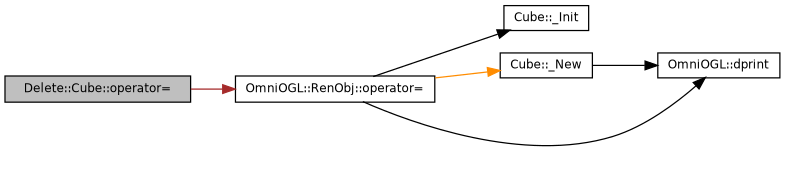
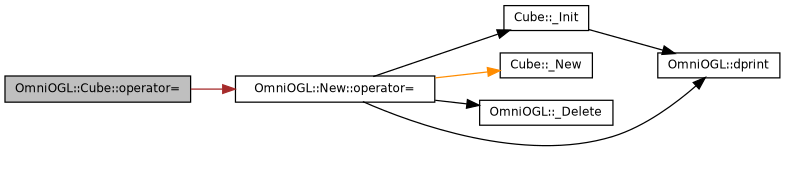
edge "Cube::_New" -> "OmniOGL::dprint": now "Cube::_Init" -> "OmniOGL::dprint"
node "Delete::Cube::operator=": label "Delete::Cube::operator=" -> "OmniOGL::Cube::operator="
node "OmniOGL::RenObj::operator=": label "OmniOGL::RenObj::operator=" -> "OmniOGL::New::operator="
node "OmniOGL::_Delete": added
